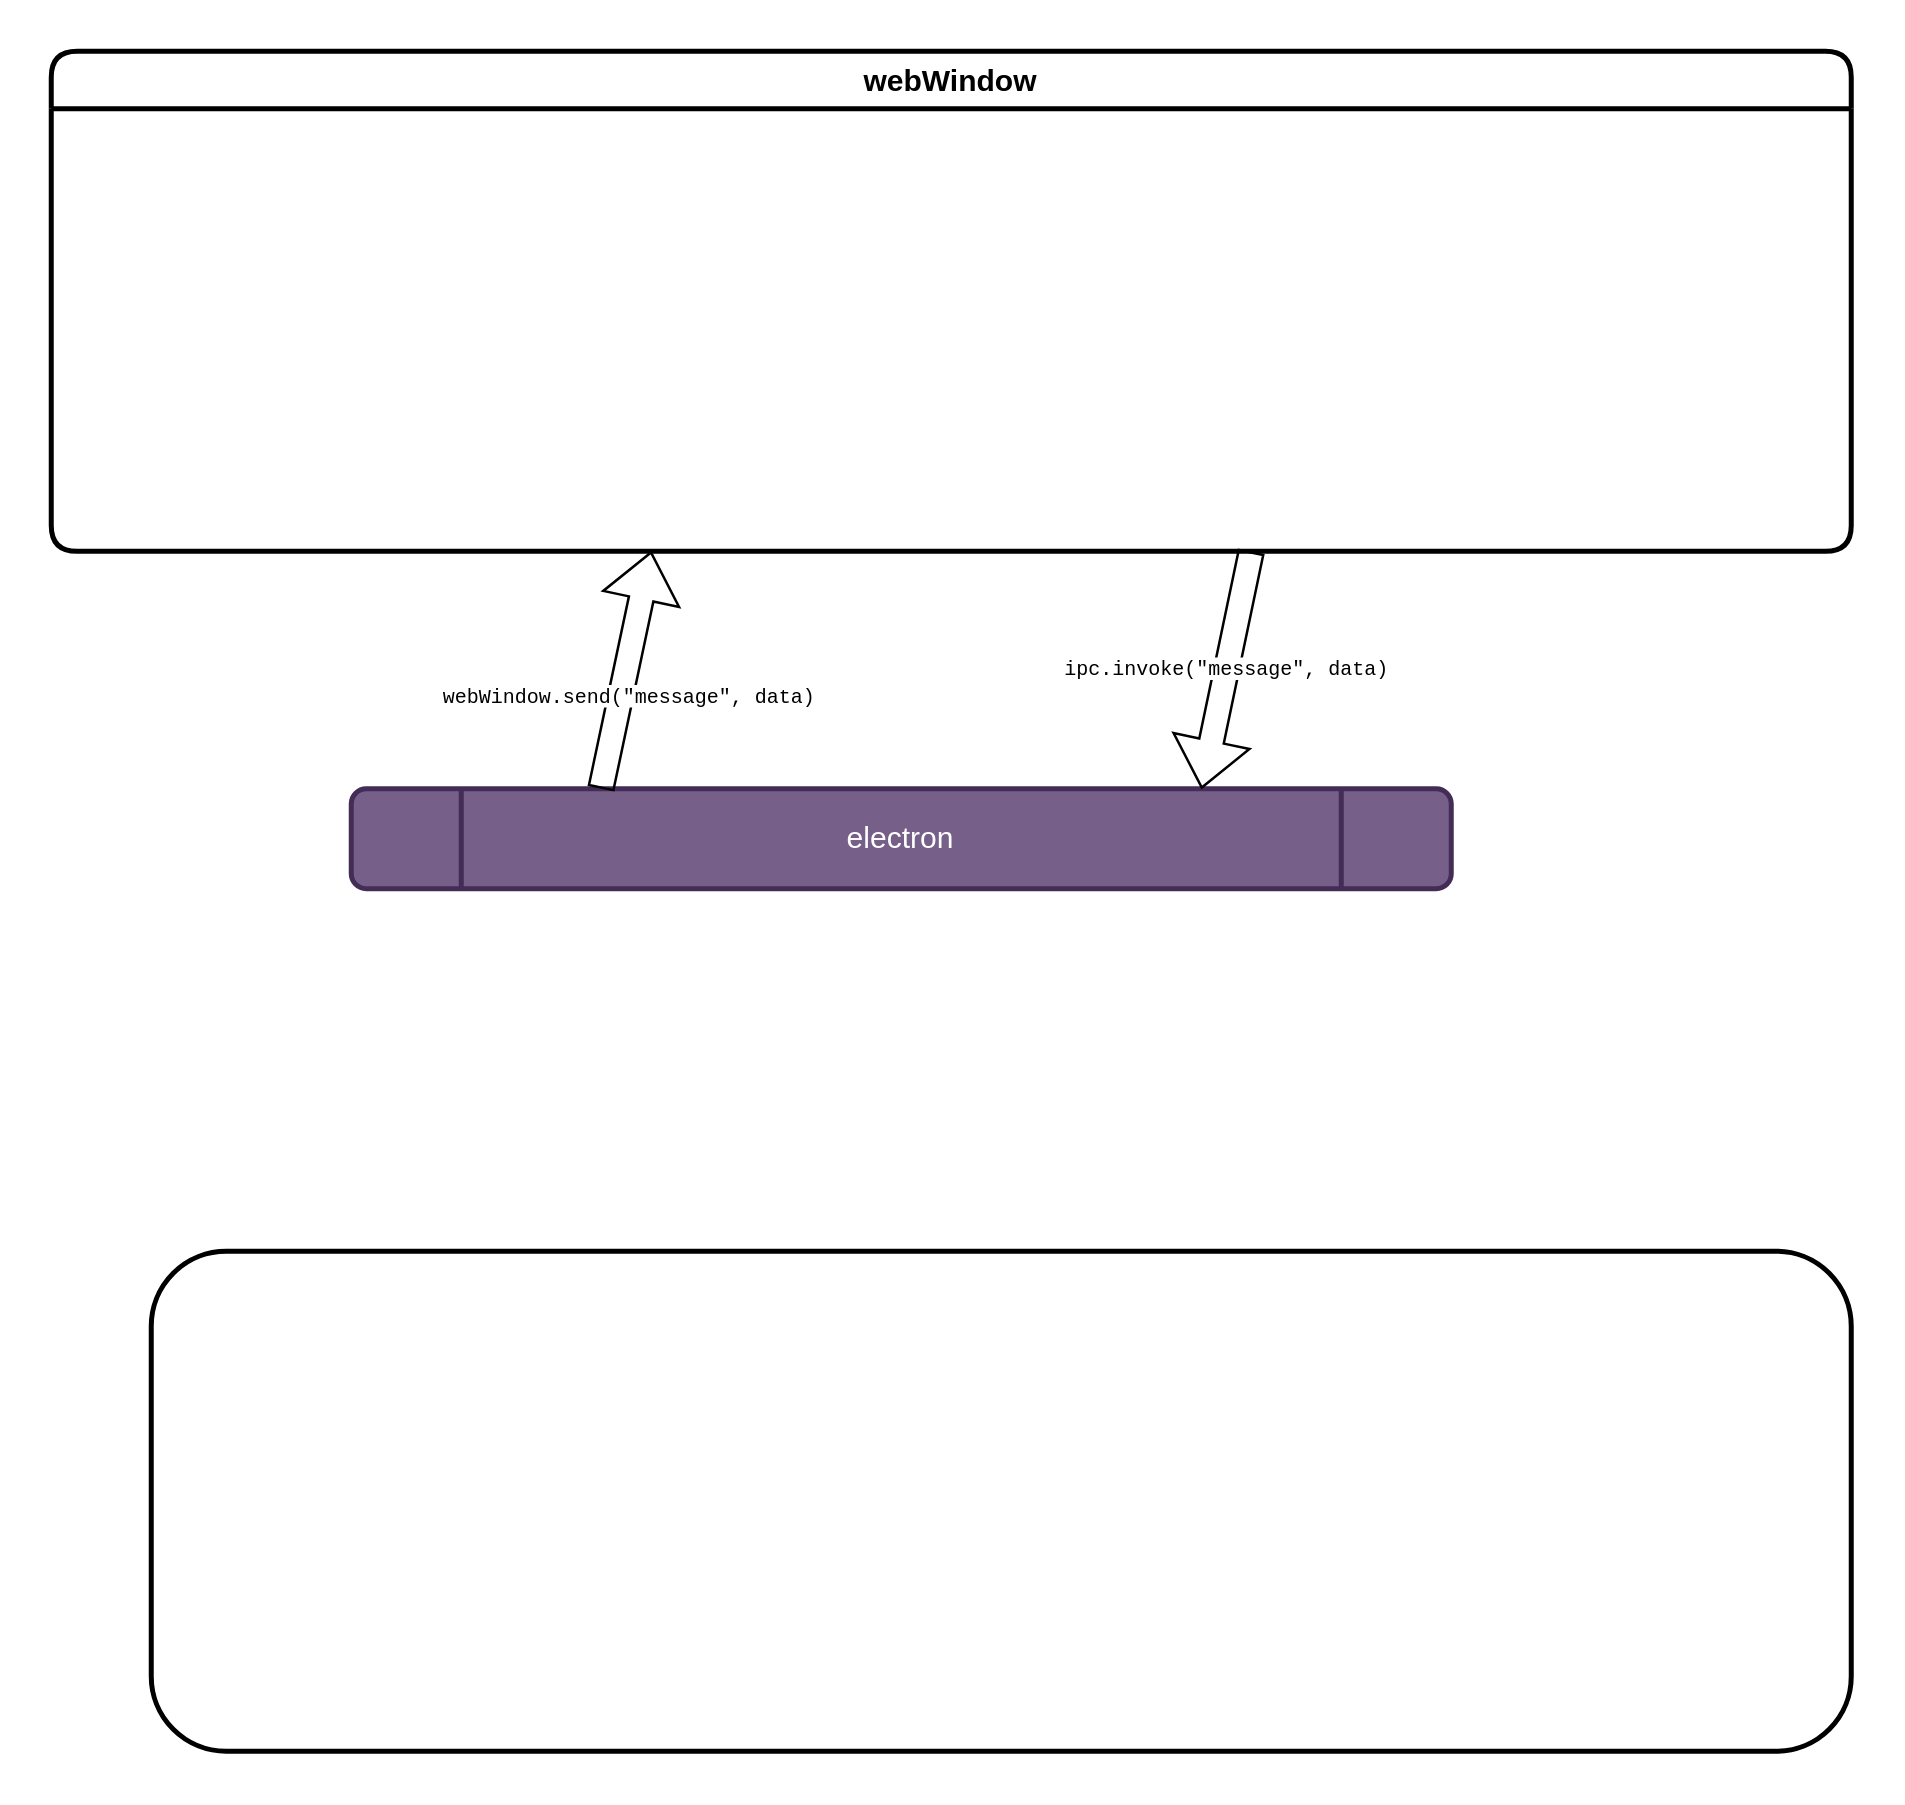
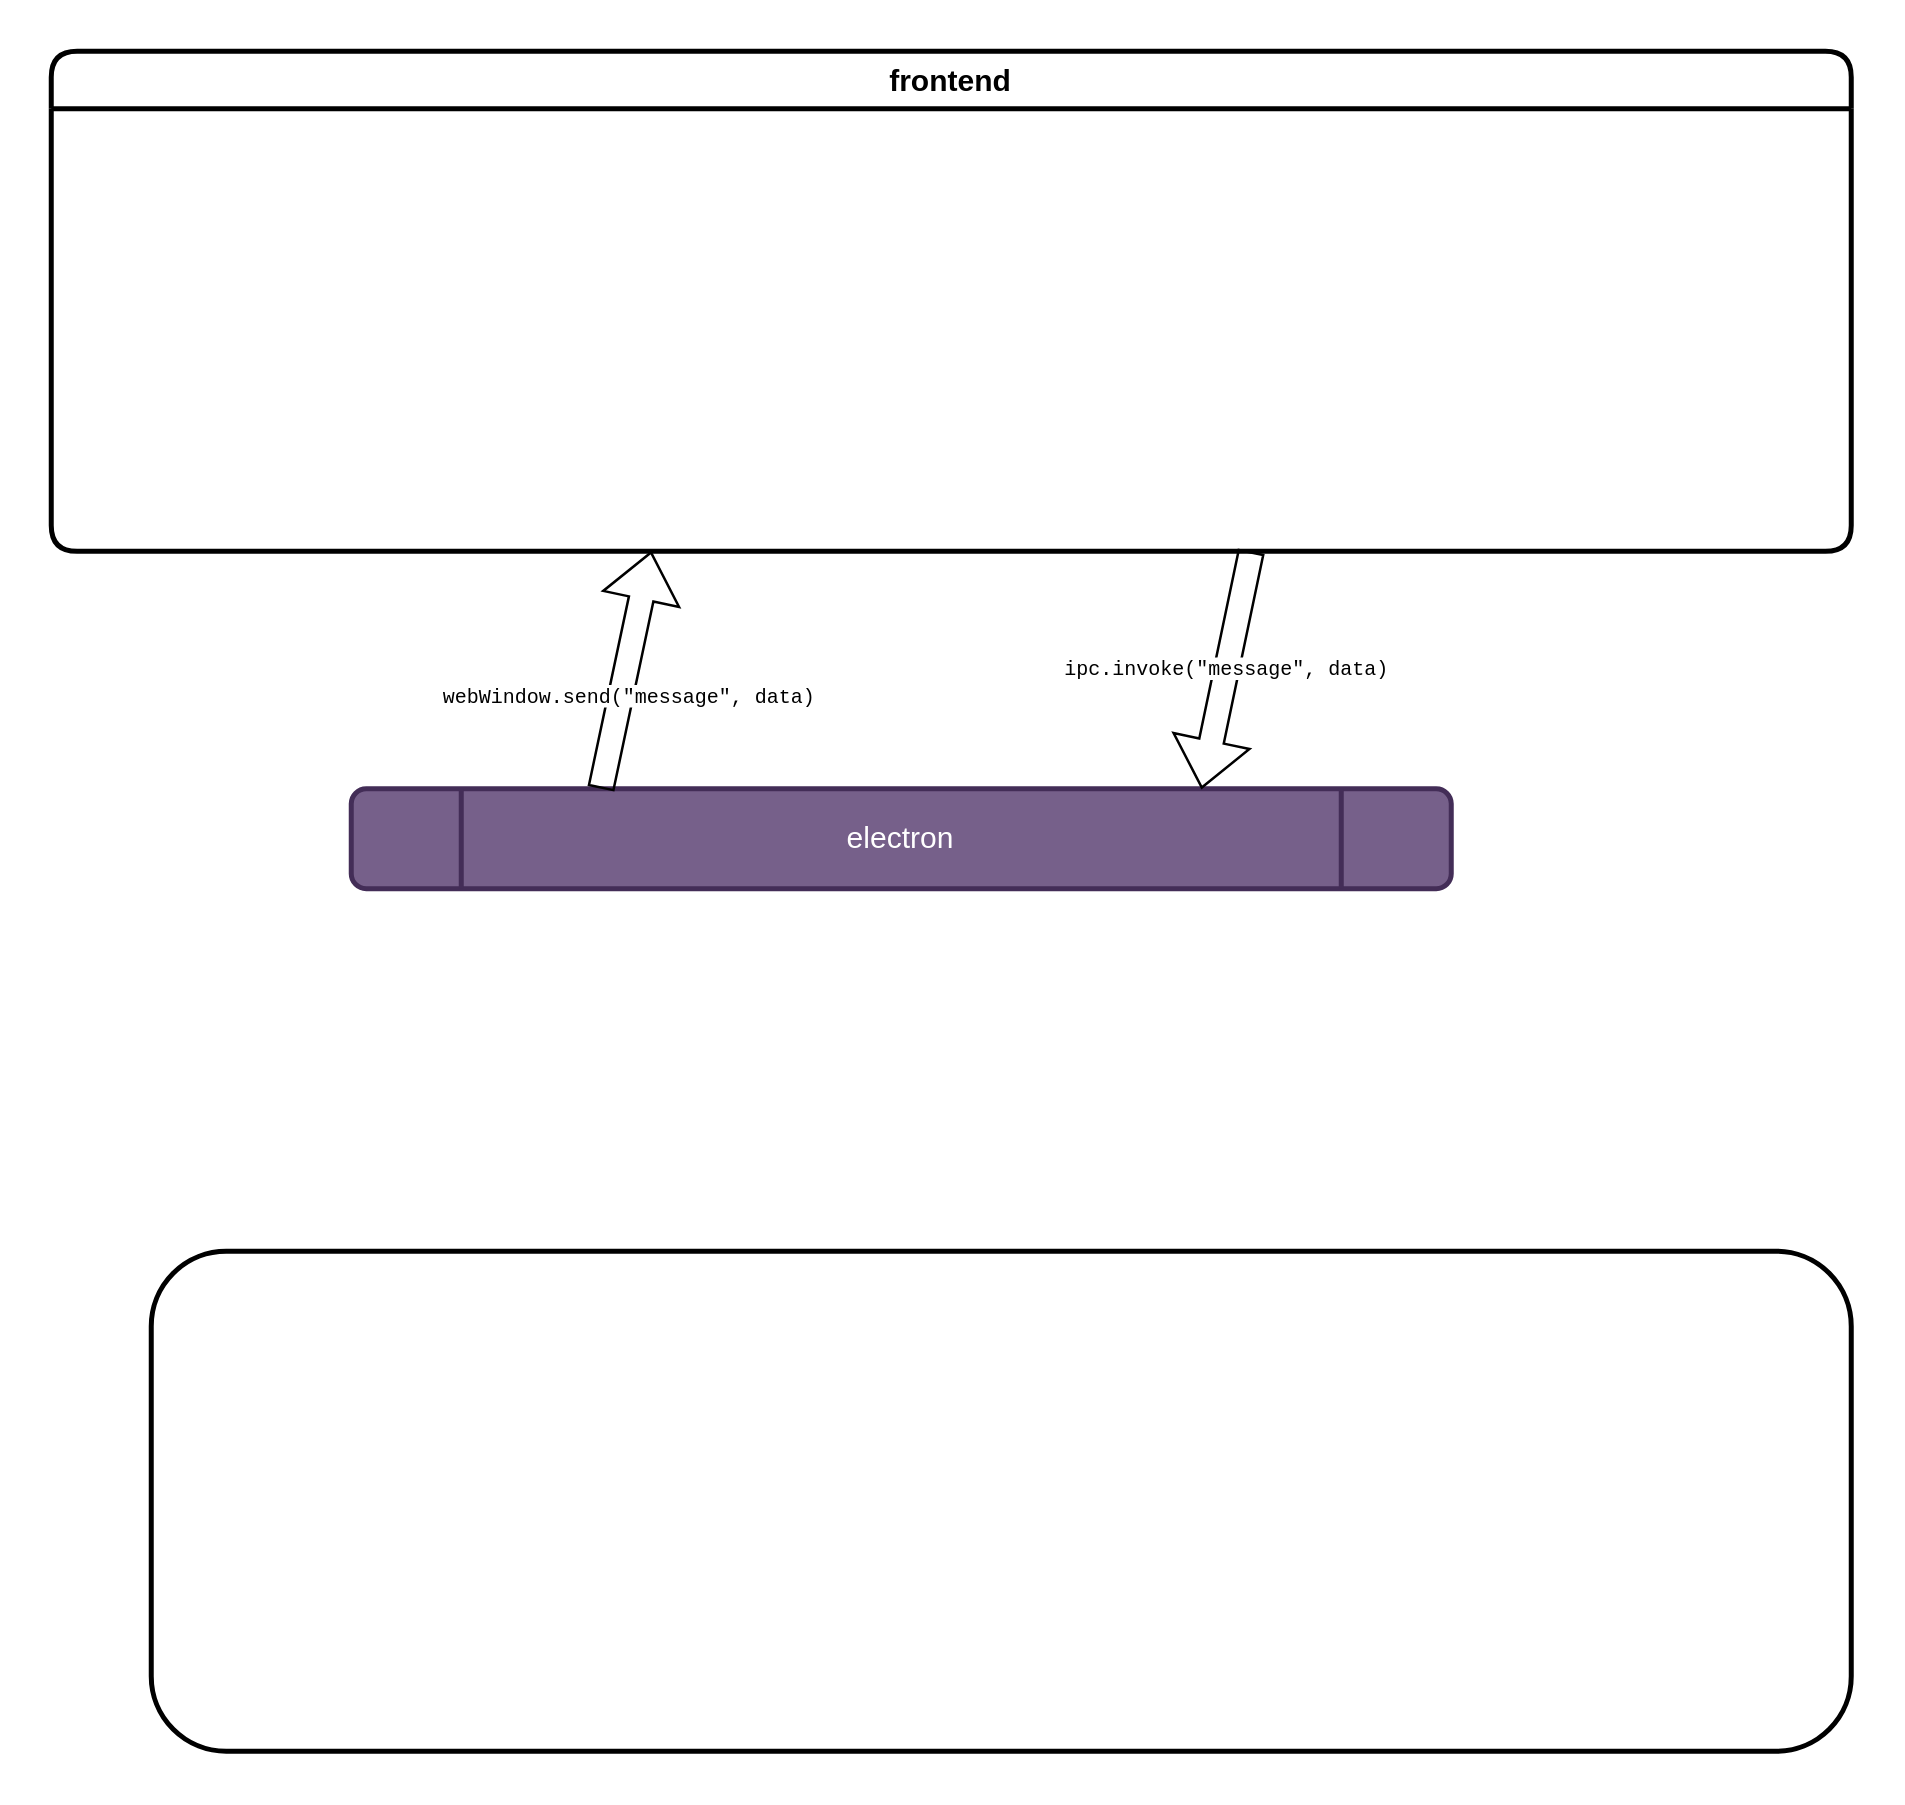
node "webWindow": label "webWindow" -> "frontend"
